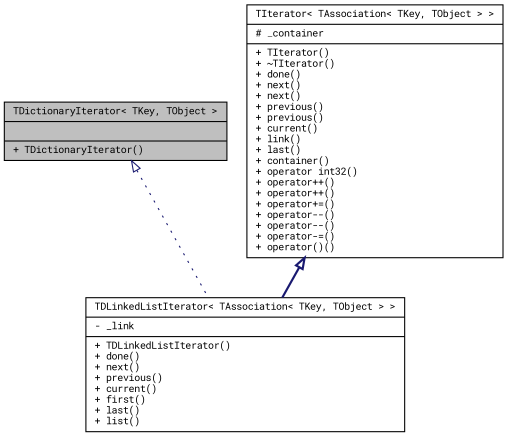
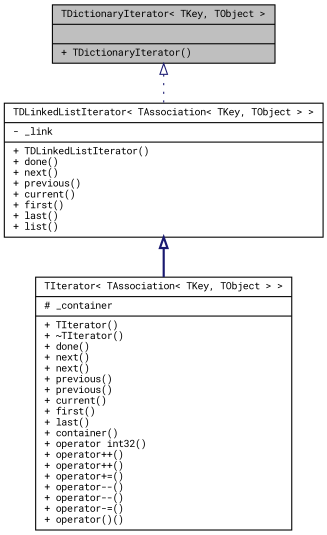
node "TIterator< TAssociation< TKey, TObject > >": text "+ link()" -> "+ first()"
edge "TDLinkedListIterator< TAssociation< TKey, TObject > >" -> "TIterator< TAssociation< TKey, TObject > >": reversed
